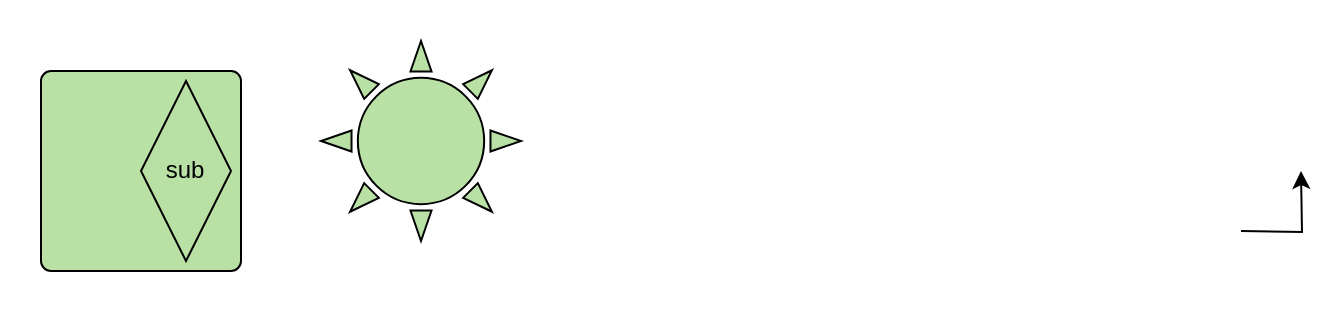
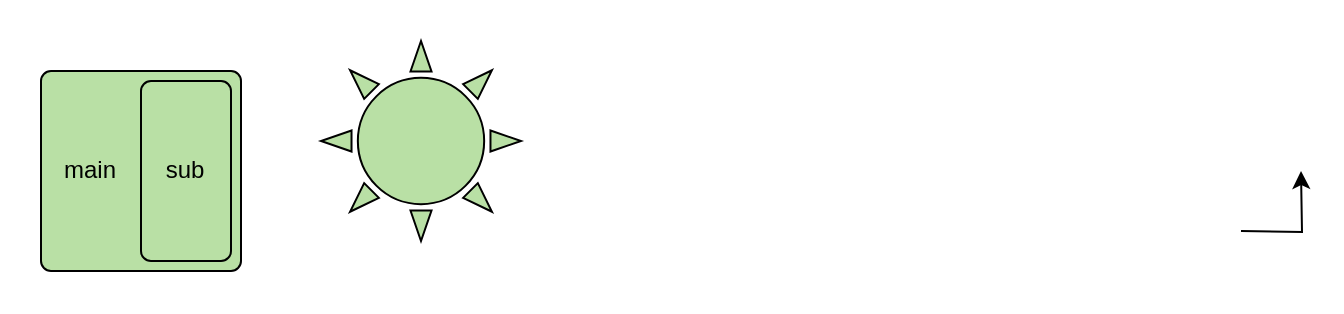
node "main": added
node "sub": shape diamond -> rounded rectangle
